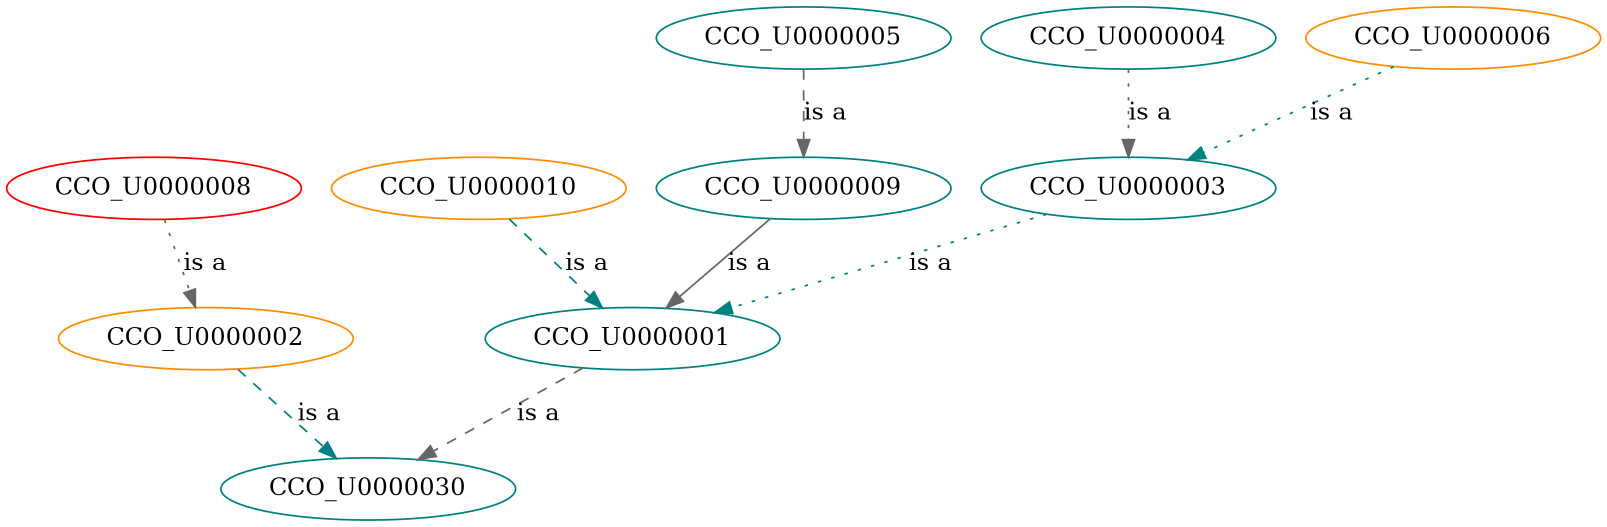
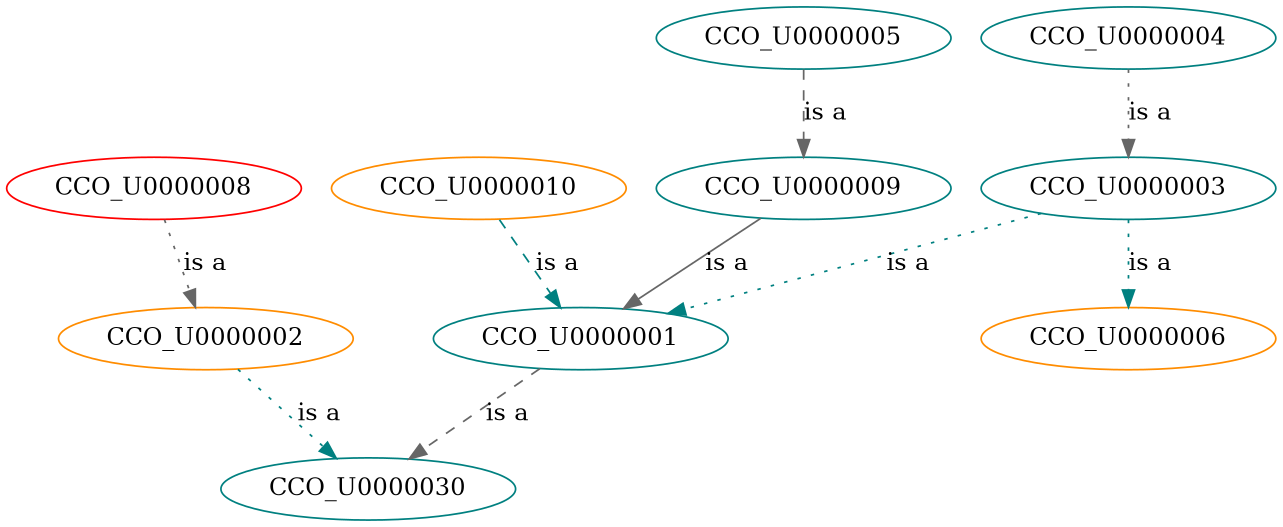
edge "CCO_U0000006" -> "CCO_U0000003": reversed
edge "CCO_U0000002" -> "CCO_U0000030": style dashed -> dotted
